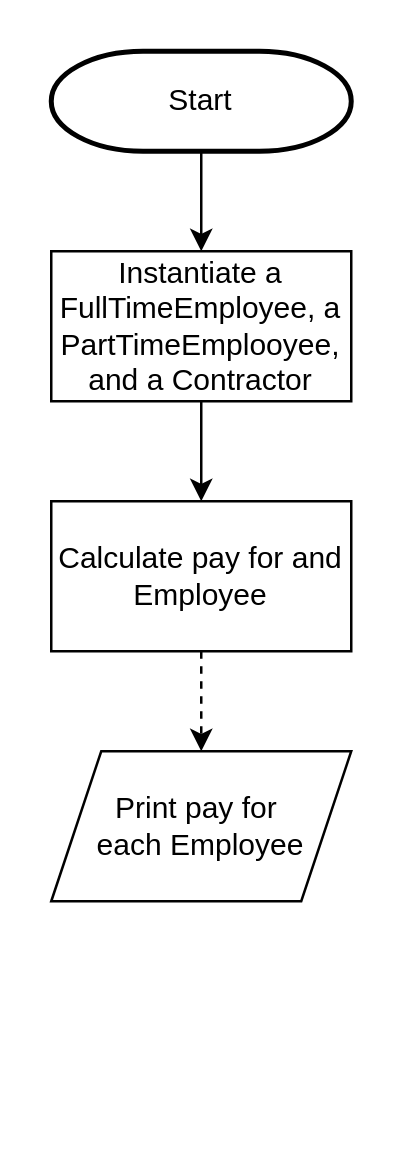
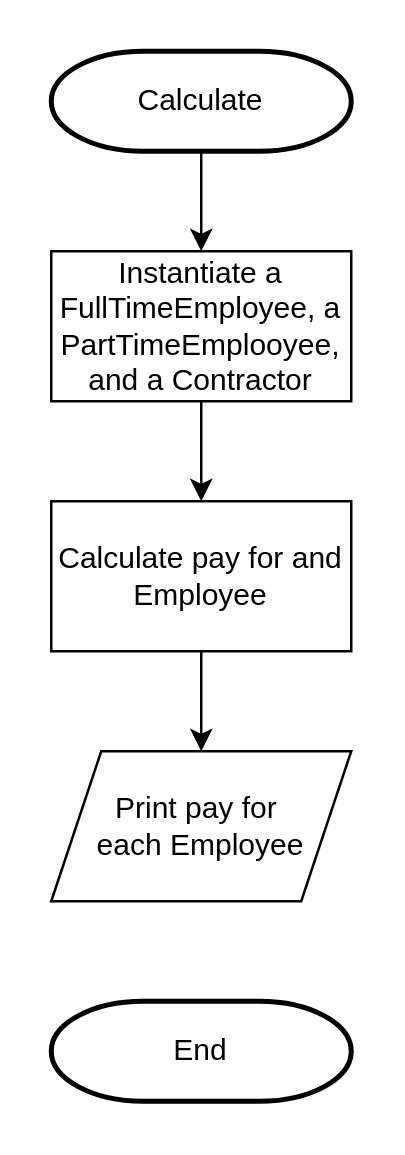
node "Start": label "Start" -> "Calculate"
edge "Calculate pay for and Employee" -> "Print pay for each Employee": style dashed -> solid
node "End": added
